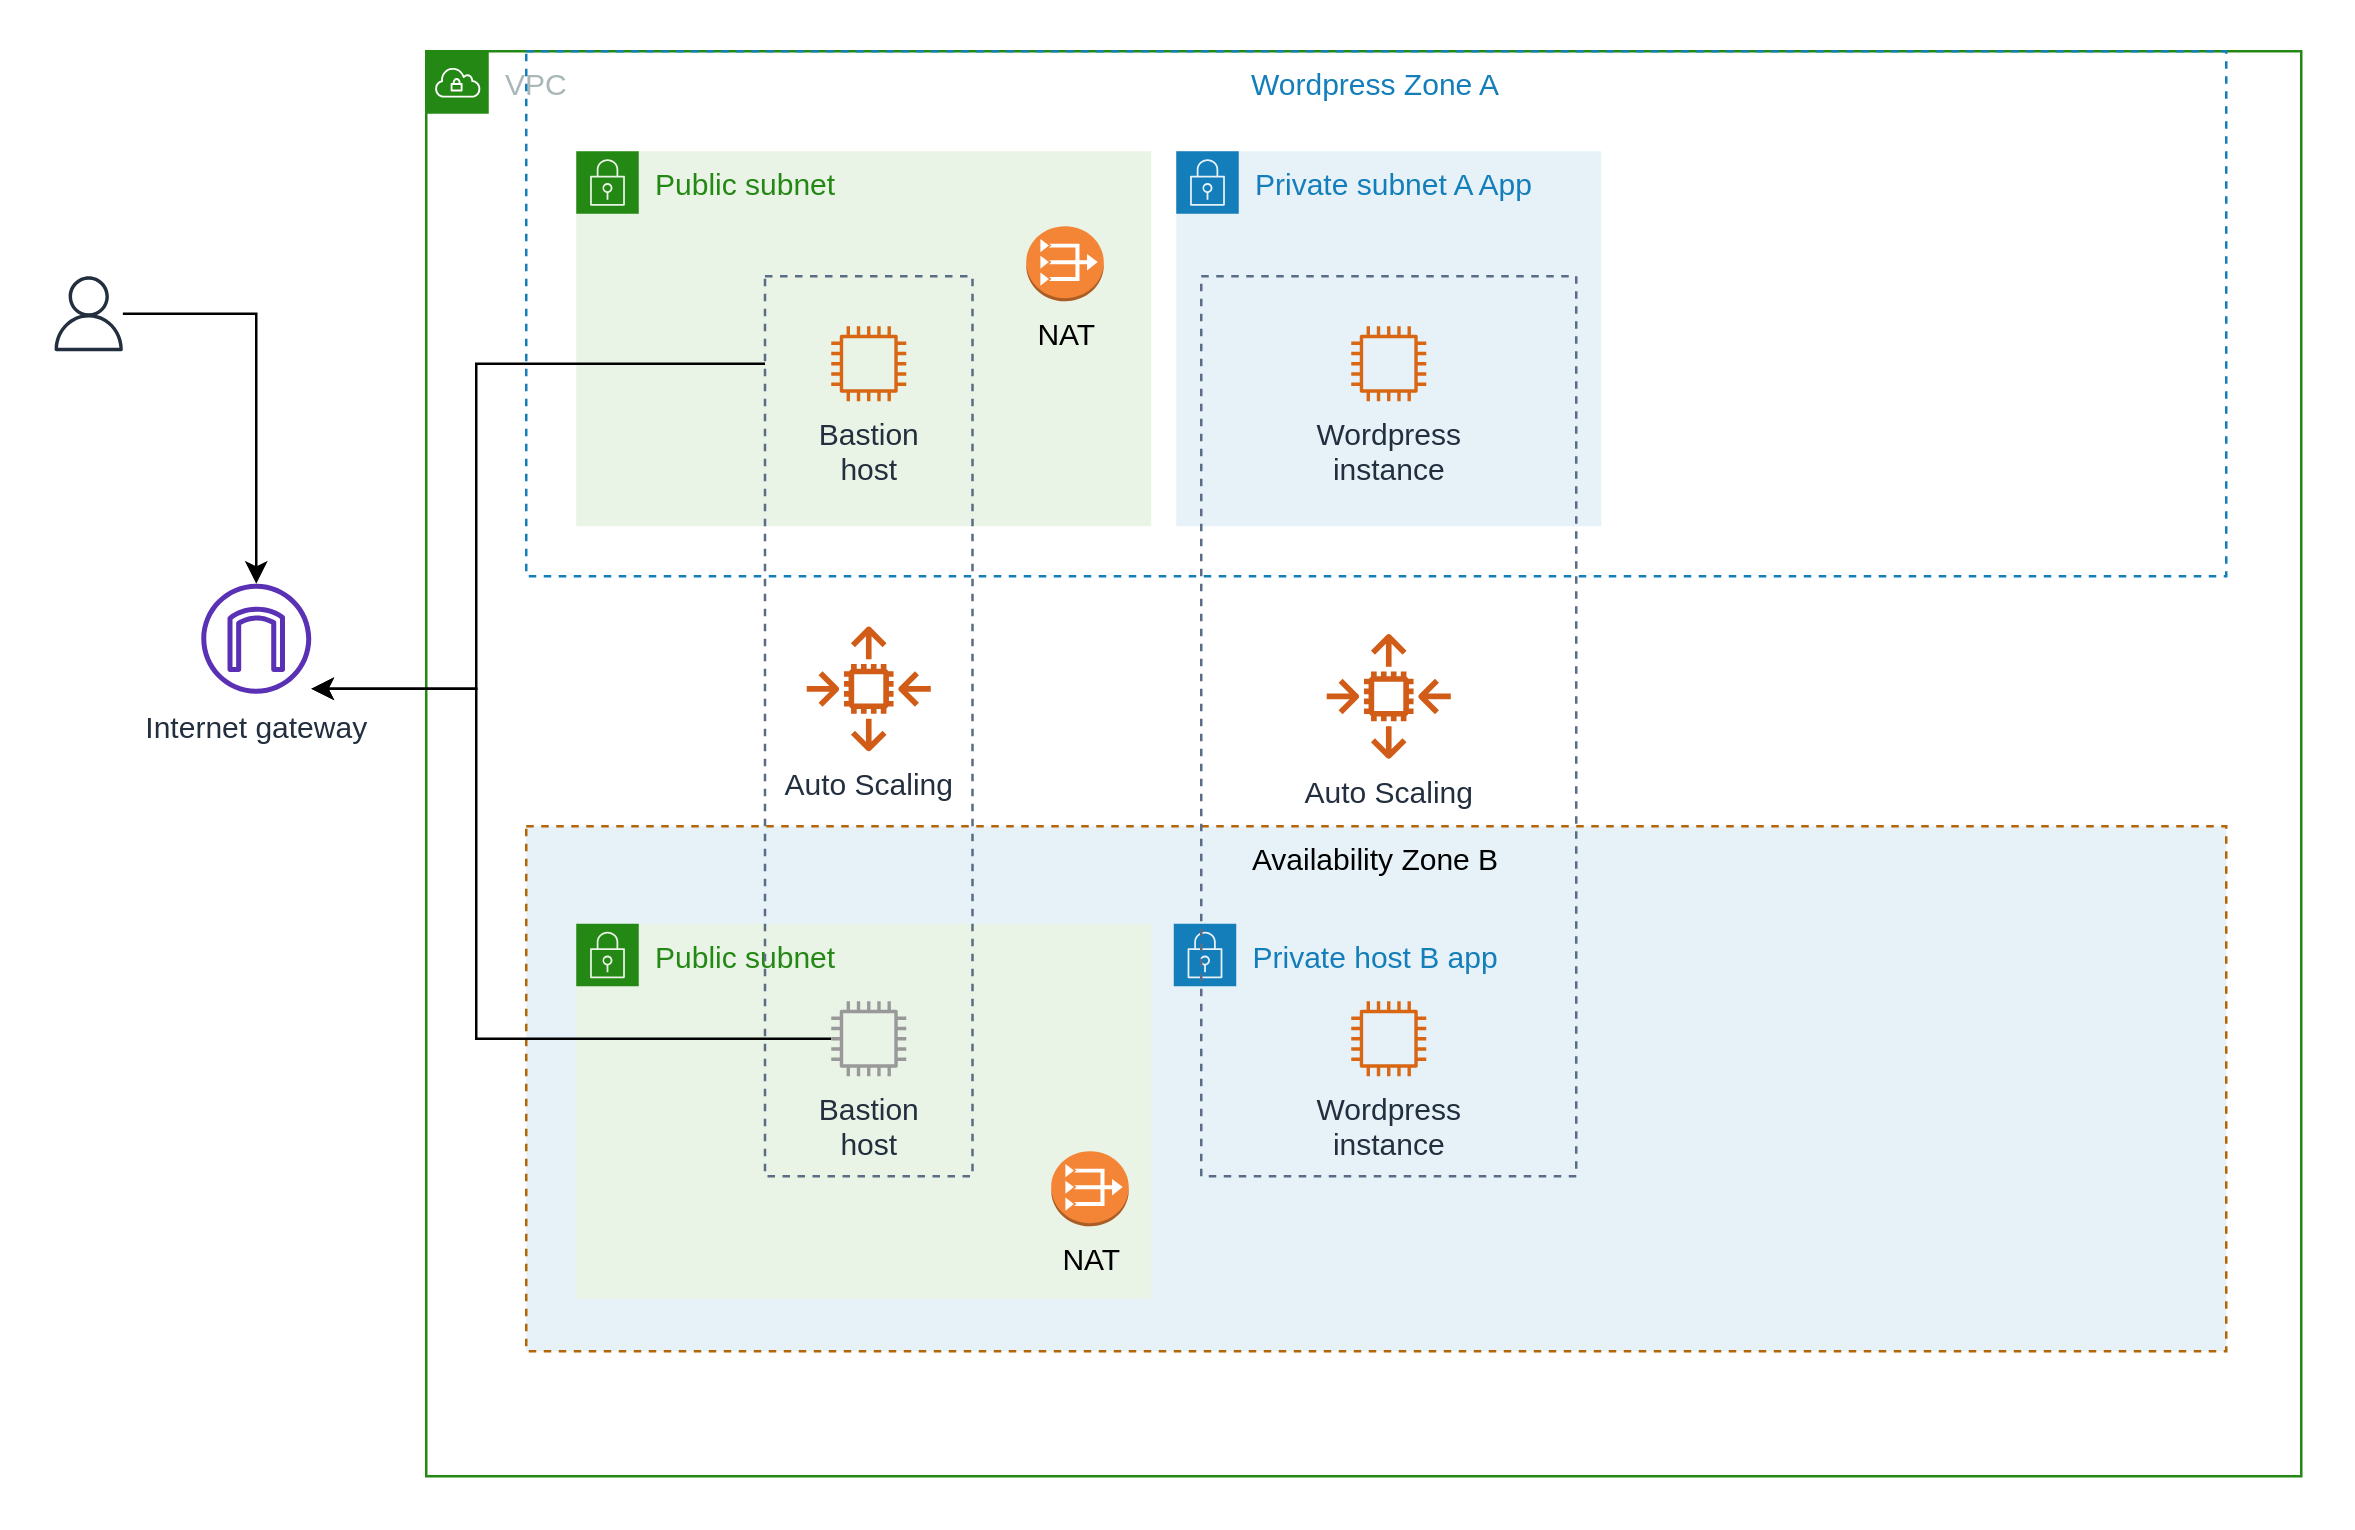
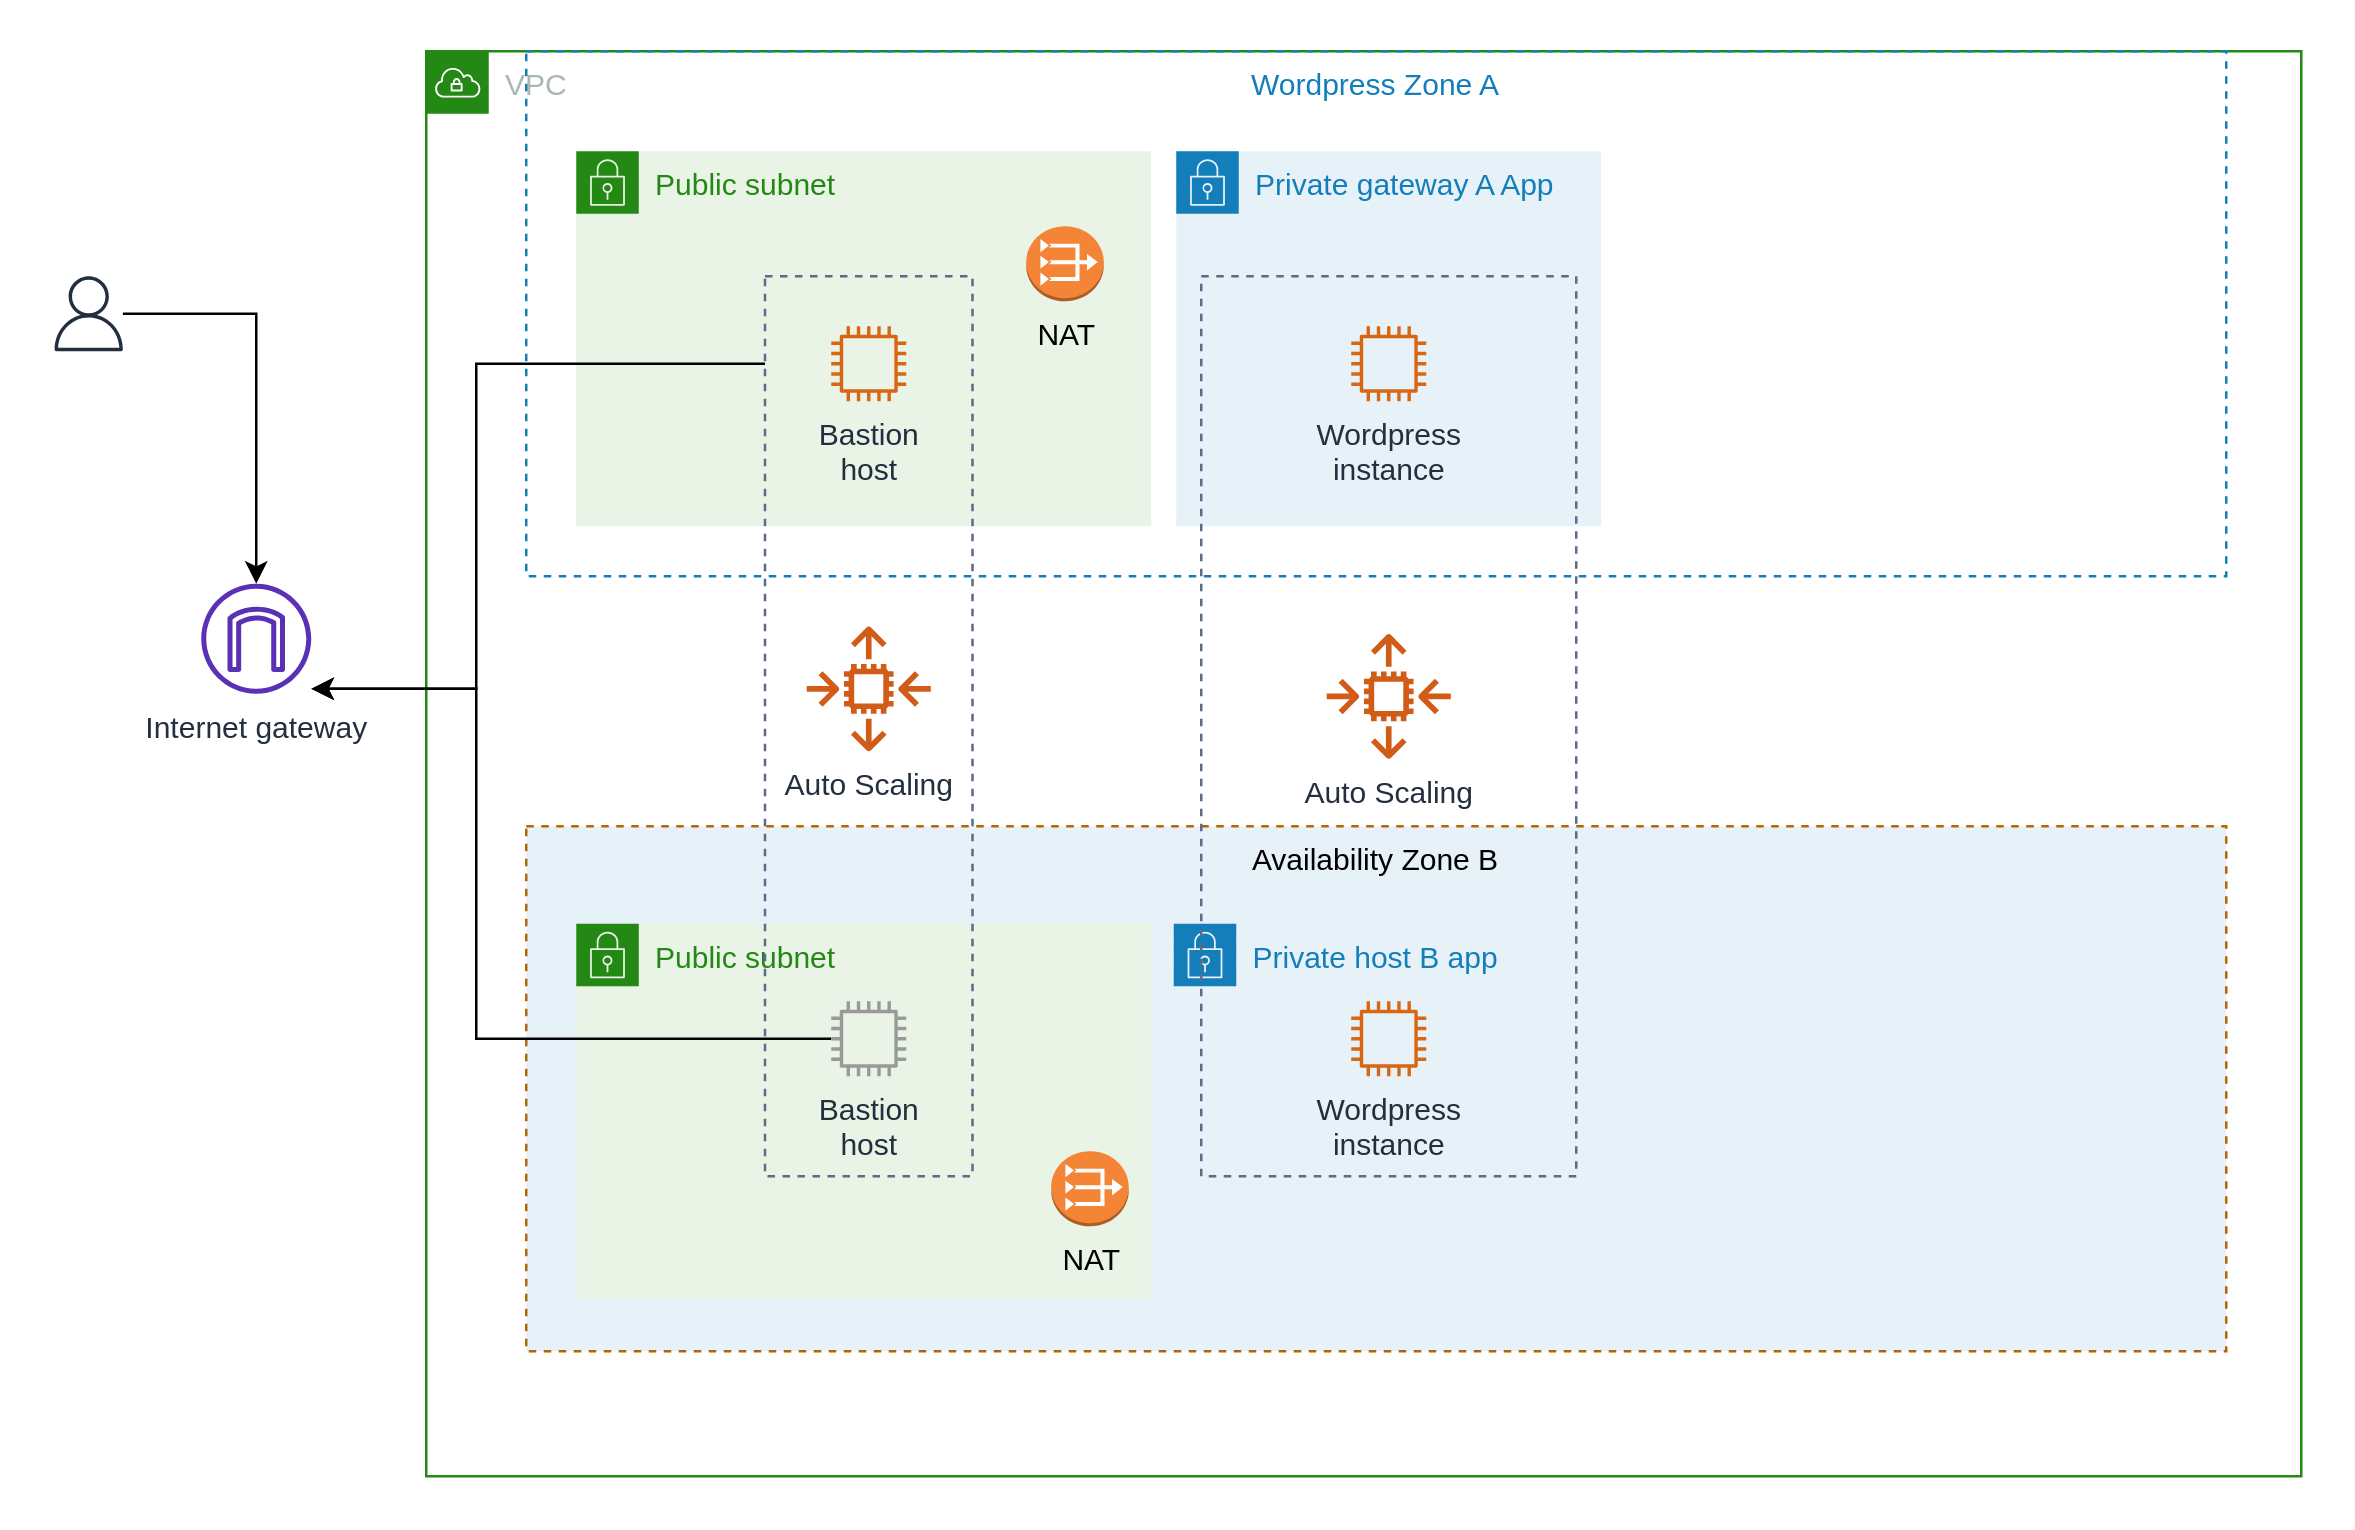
node "Private subnet A App": label "Private subnet A App" -> "Private gateway A App"
